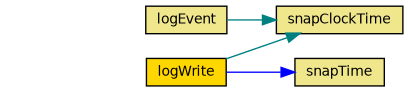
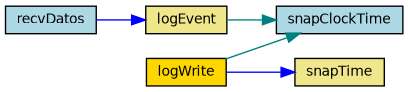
node "recvDatos": added
node "snapClockTime": fillcolor khaki -> lightblue
